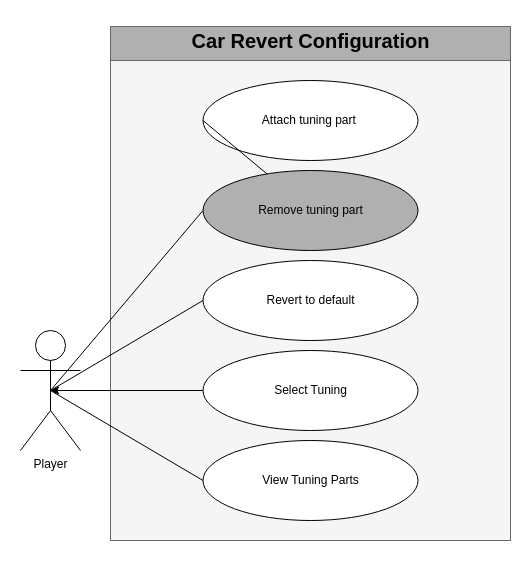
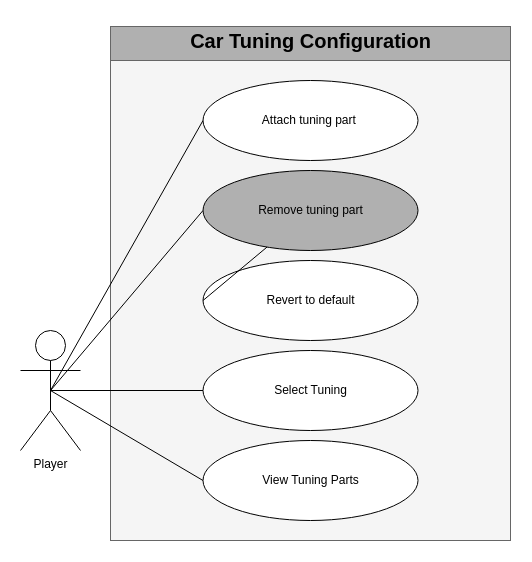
node "Car Revert Configuration": label "Car Revert Configuration" -> "Car Tuning Configuration"
edge "Attach tuning part" -- "Remove tuning part": now "Attach tuning part" -- "Player"
edge "Revert to default" -- "Player": now "Revert to default" -- "Remove tuning part"
edge "Select Tuning" -> "Player": arrowhead classic -> none
